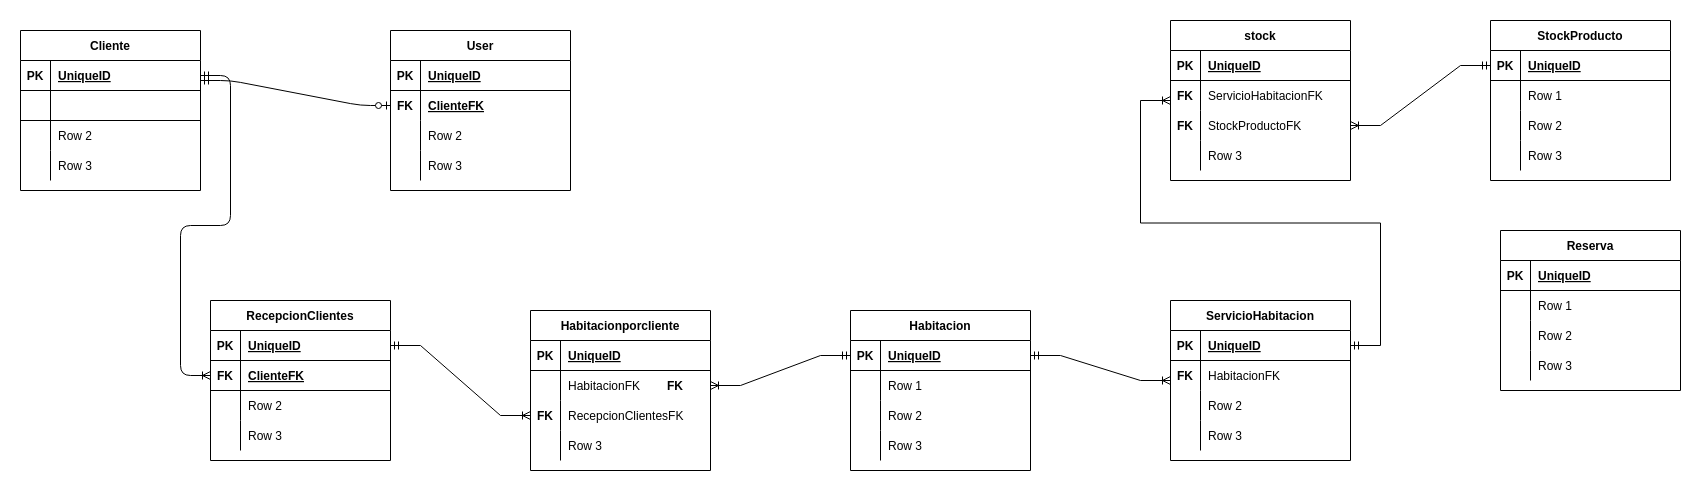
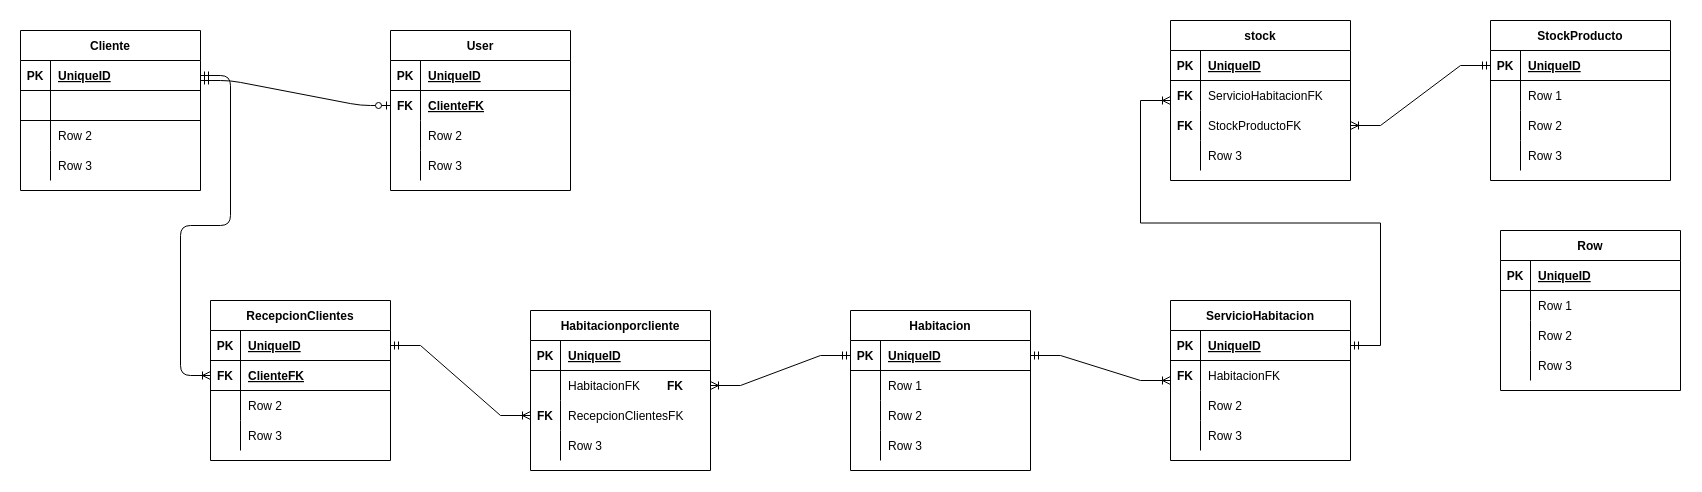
node "Reserva": label "Reserva" -> "Row"
